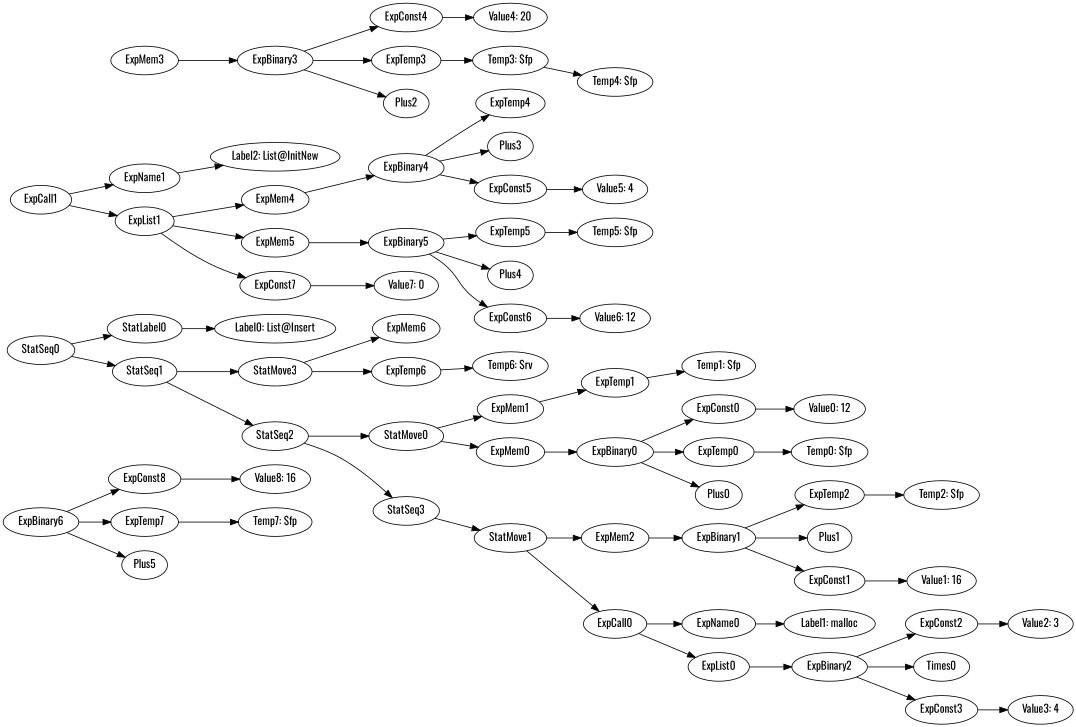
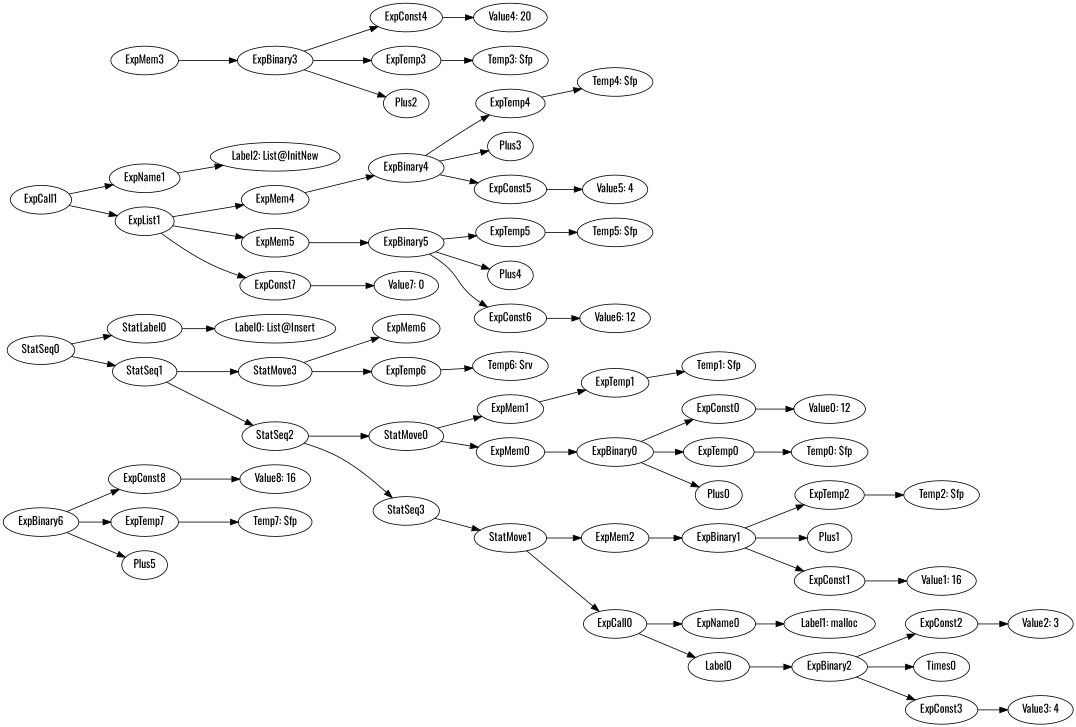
edge "Temp3: $fp" -> "Temp4: $fp": now "ExpTemp4" -> "Temp4: $fp"
node "ExpList0": label "ExpList0" -> "Label0"
